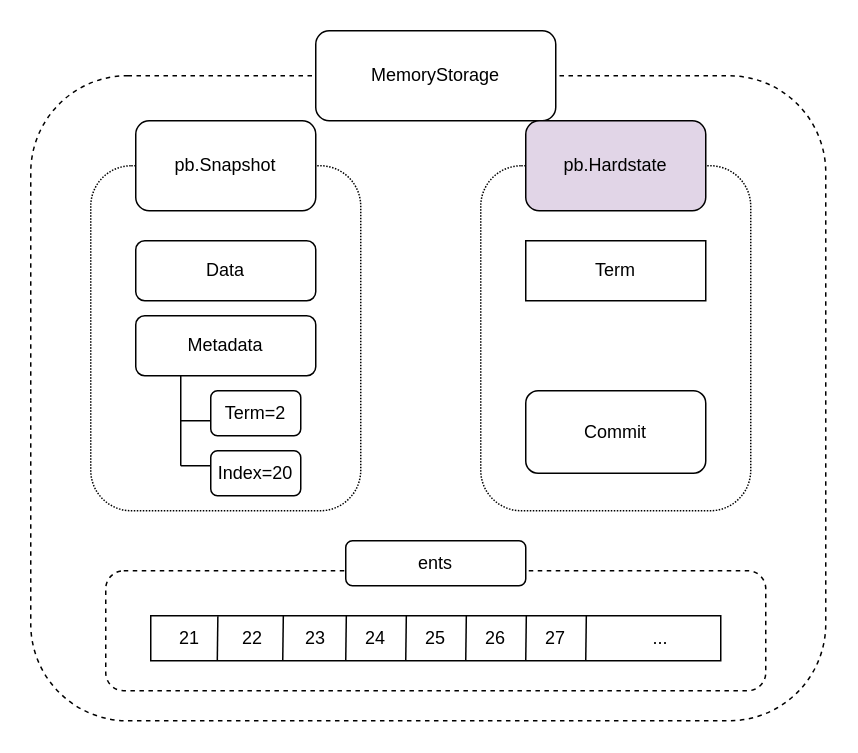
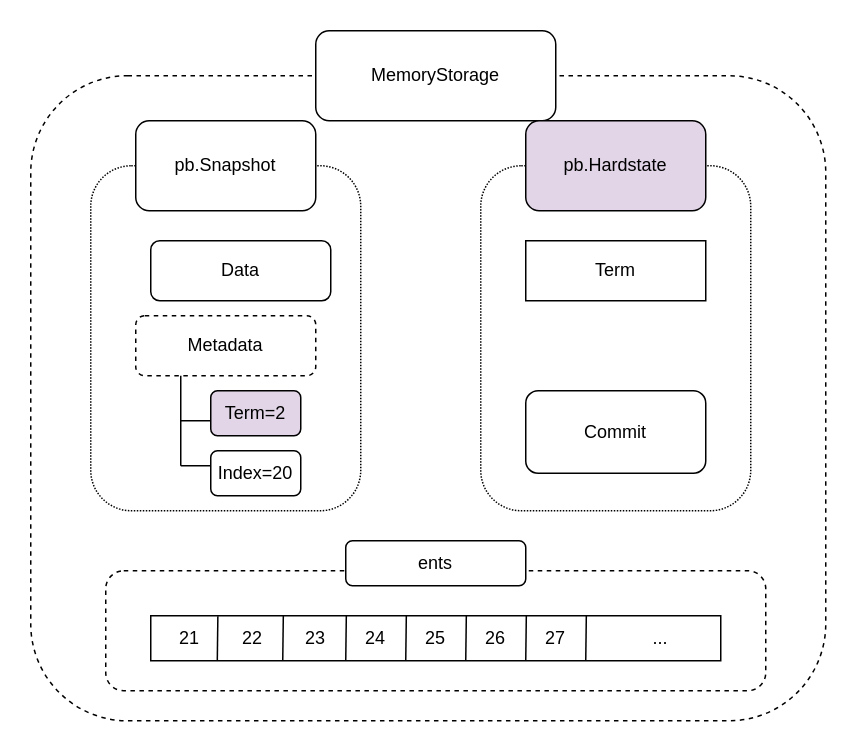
node "Data": moved (226, 271) -> (241, 271)
node "Metadata": style solid -> dashed
node "Term=2": fillcolor #ffffff -> #e1d5e7
